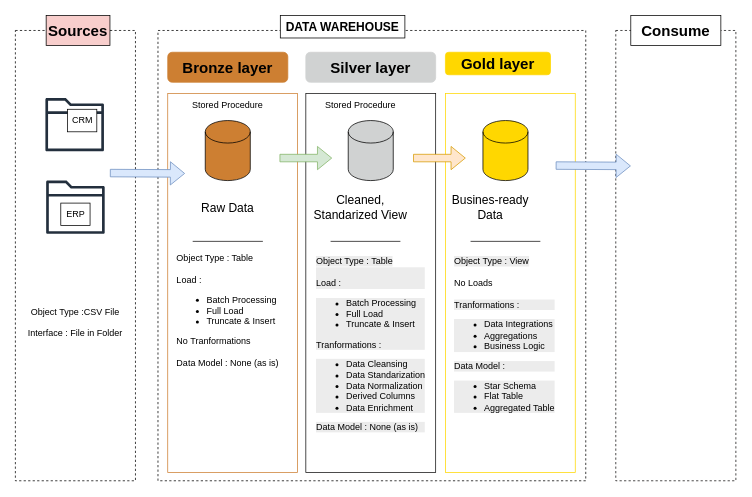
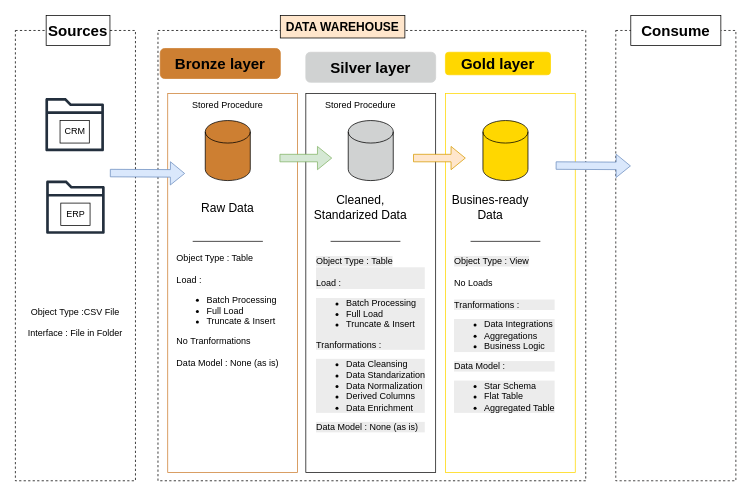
node "DATA WAREHOUSE": fillcolor #ffffff -> #ffe6cc
node "Sources": fillcolor #f8cecc -> #ffffff
node "Bronze layer": moved (228, 67) -> (220, 63)
node "CRM": moved (82, 120) -> (75, 132)
node "Cleaned, Standarized View": label "Cleaned, Standarized View" -> "Cleaned, Standarized Data"
